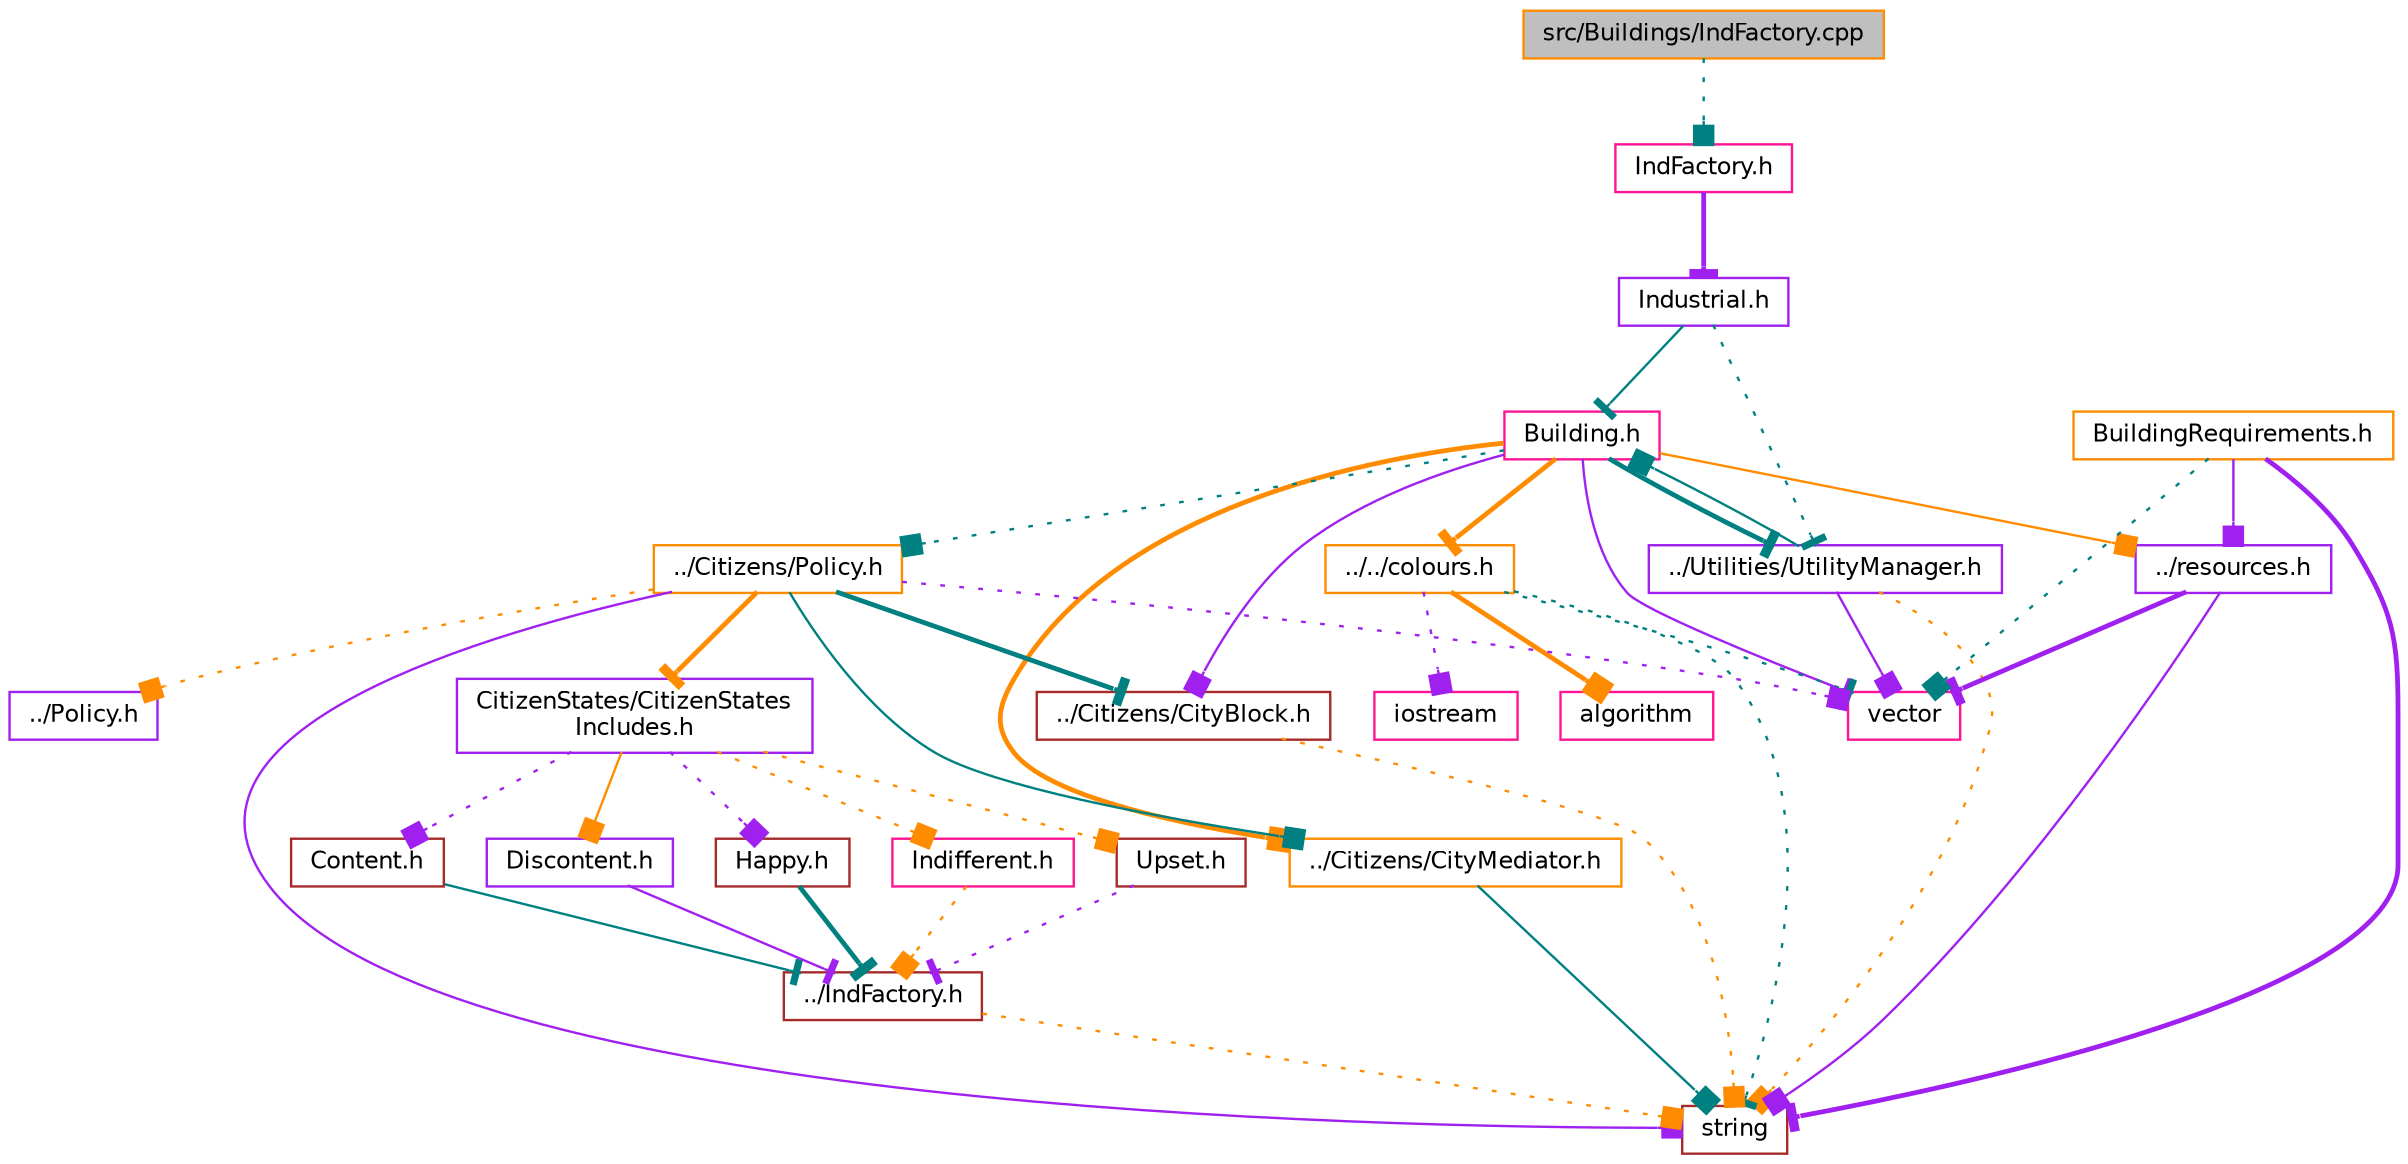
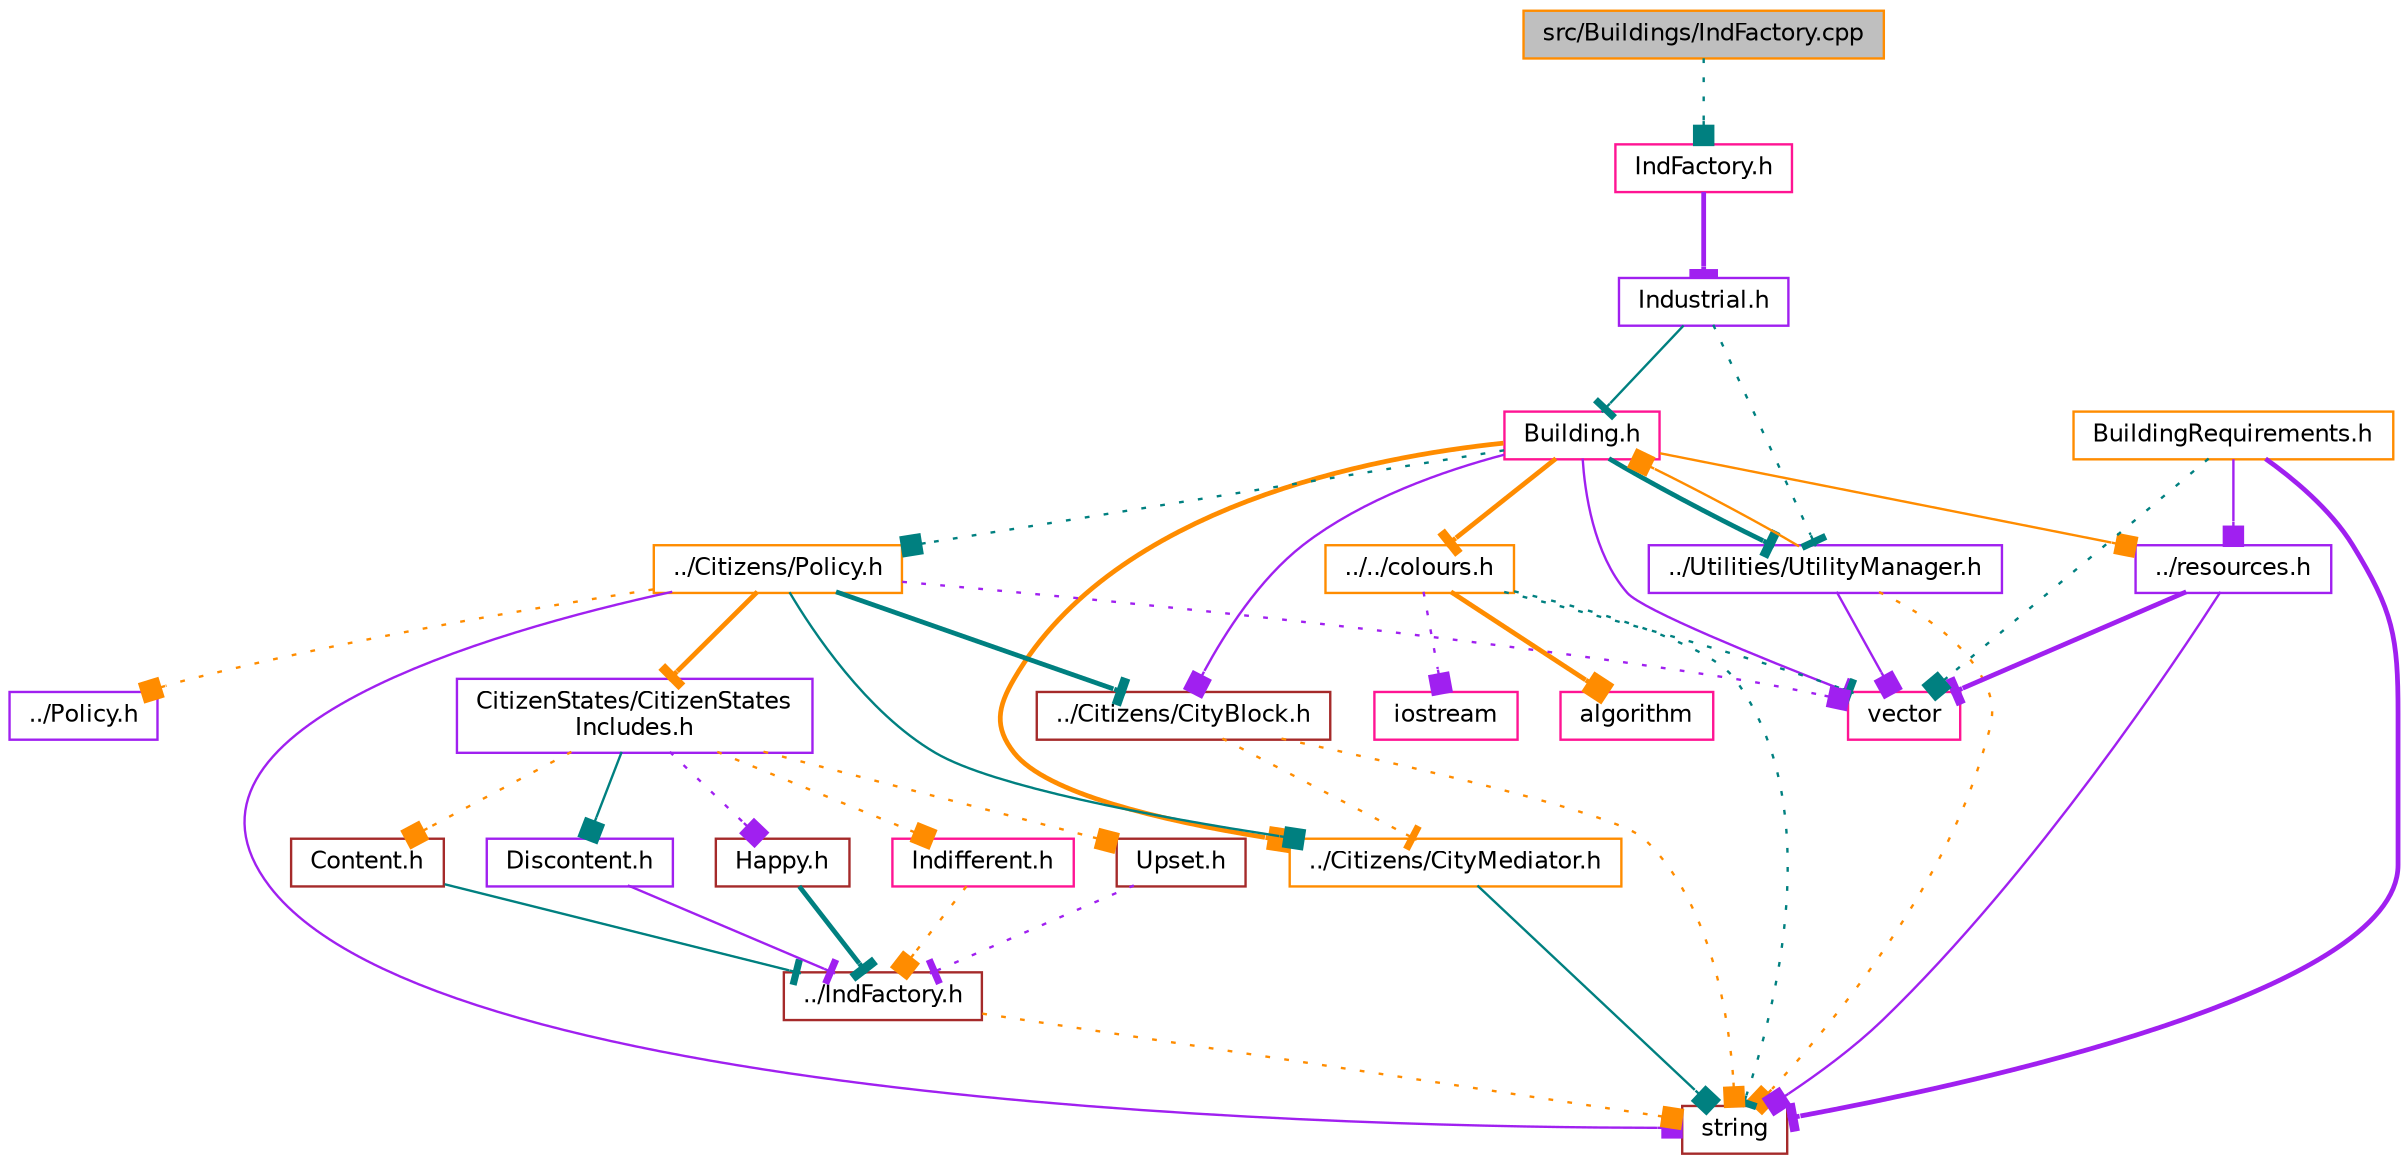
edge "../Utilities/UtilityManager.h" -> "Building.h": color teal -> darkorange
edge "CitizenStates/CitizenStates Includes.h" -> "Discontent.h": color darkorange -> teal
edge "../Citizens/CityBlock.h" -> "../Citizens/CityMediator.h": added
edge "CitizenStates/CitizenStates Includes.h" -> "Content.h": color purple -> darkorange
